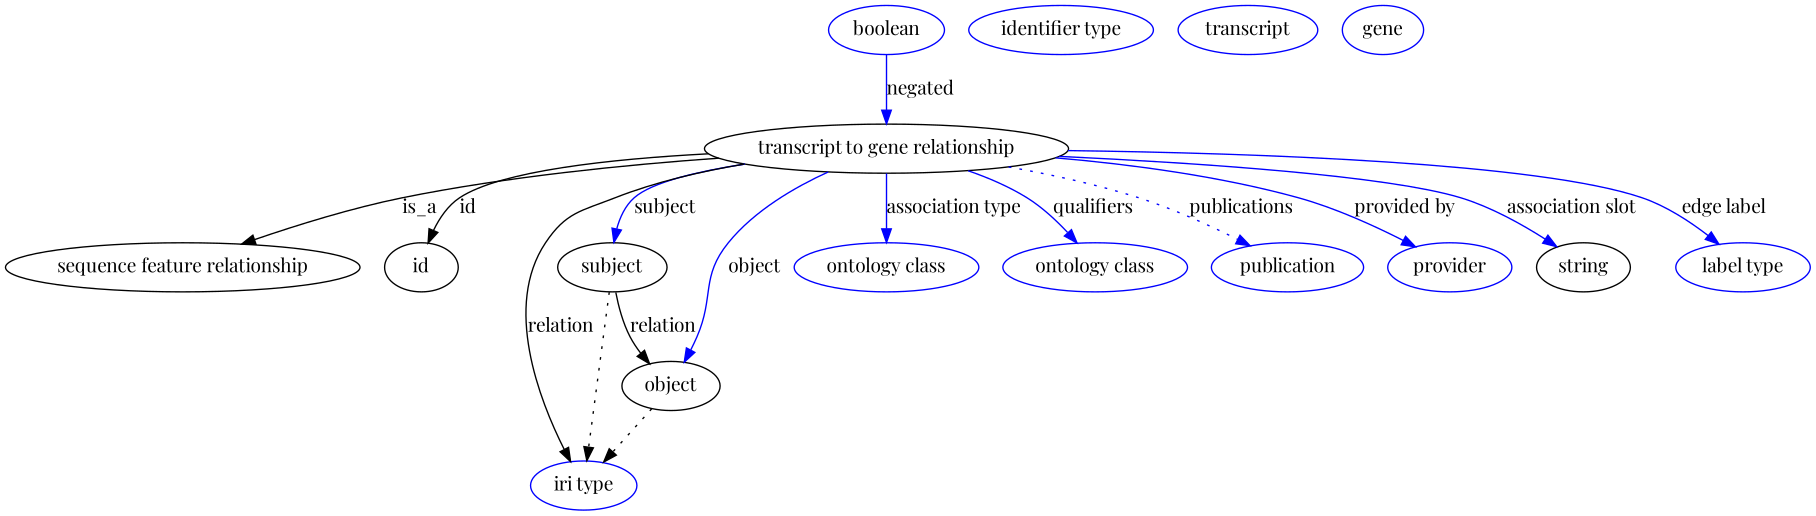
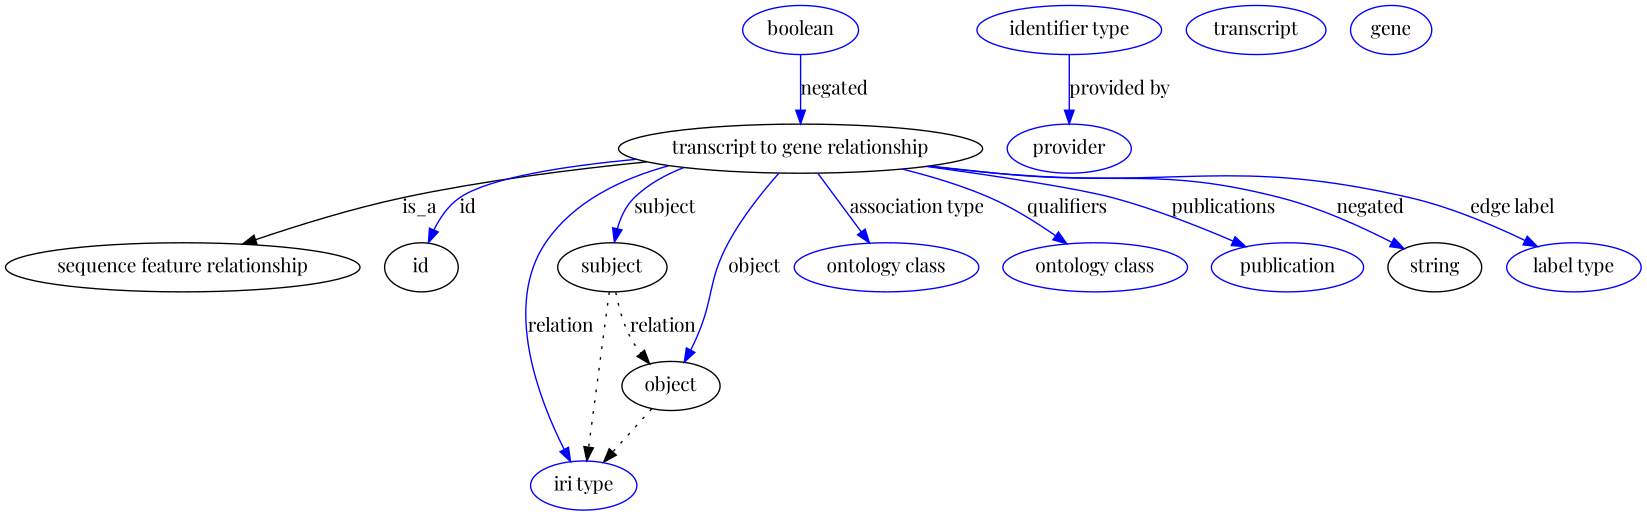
edge "transcript to gene relationship" -> "id": color black -> blue
edge "transcript to gene relationship" -> "provider": now "identifier type" -> "provider"
edge "transcript to gene relationship" -> "publication": style dotted -> solid
edge "transcript to gene relationship" -> "string": label "association slot" -> "negated"
edge "transcript to gene relationship" -> "iri type": color black -> blue
edge "subject" -> "object": style solid -> dotted
